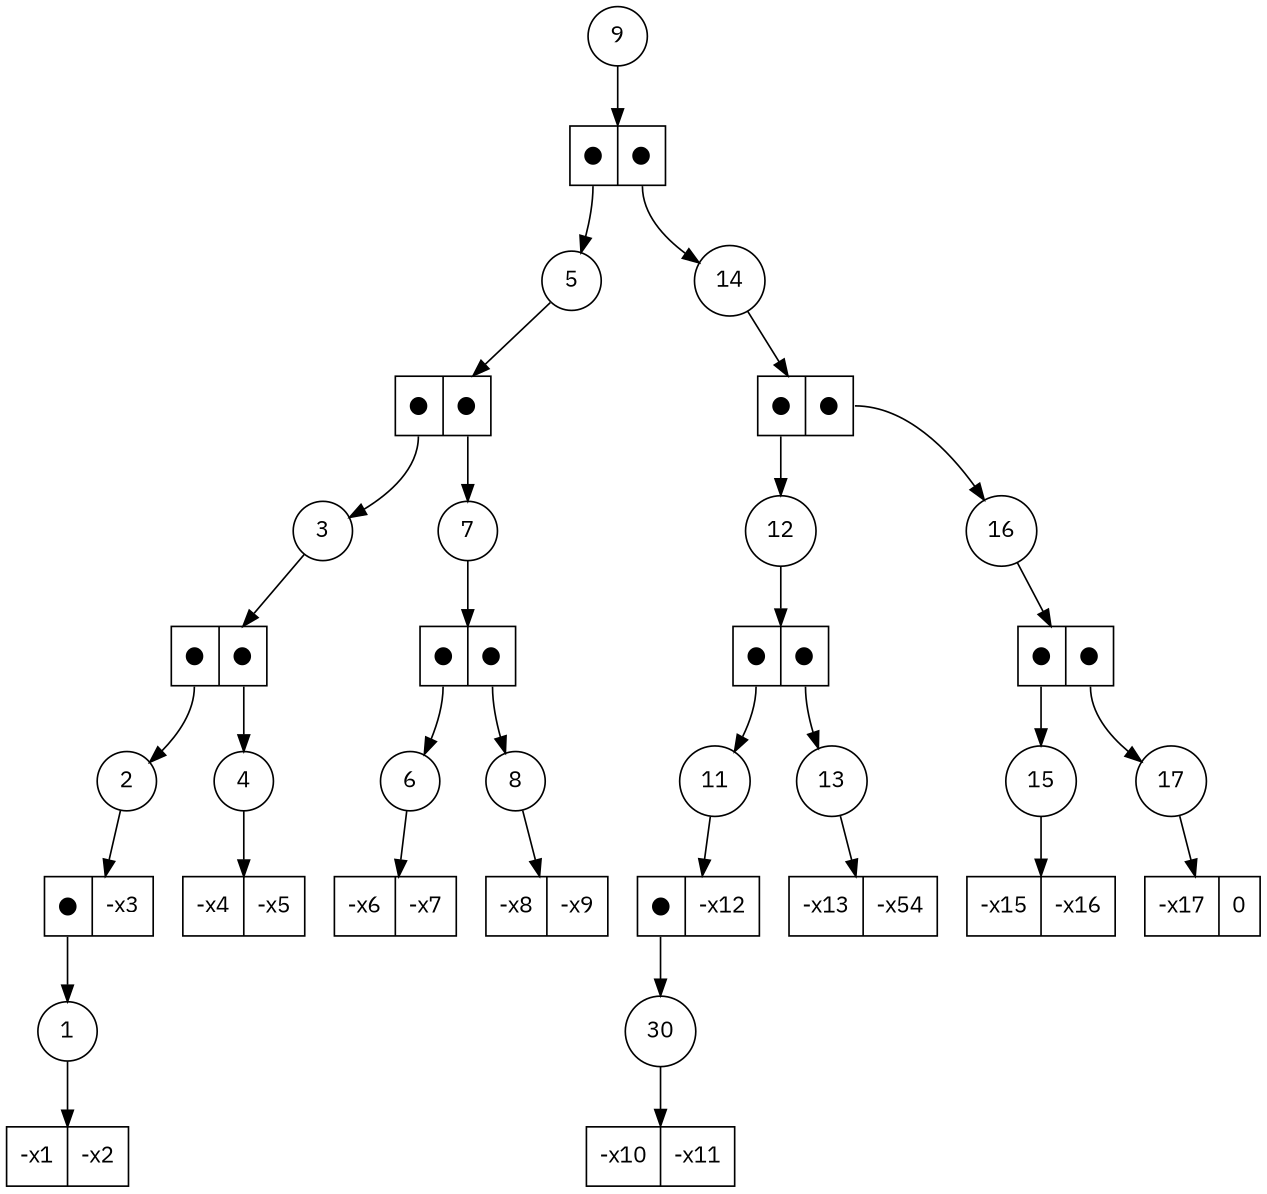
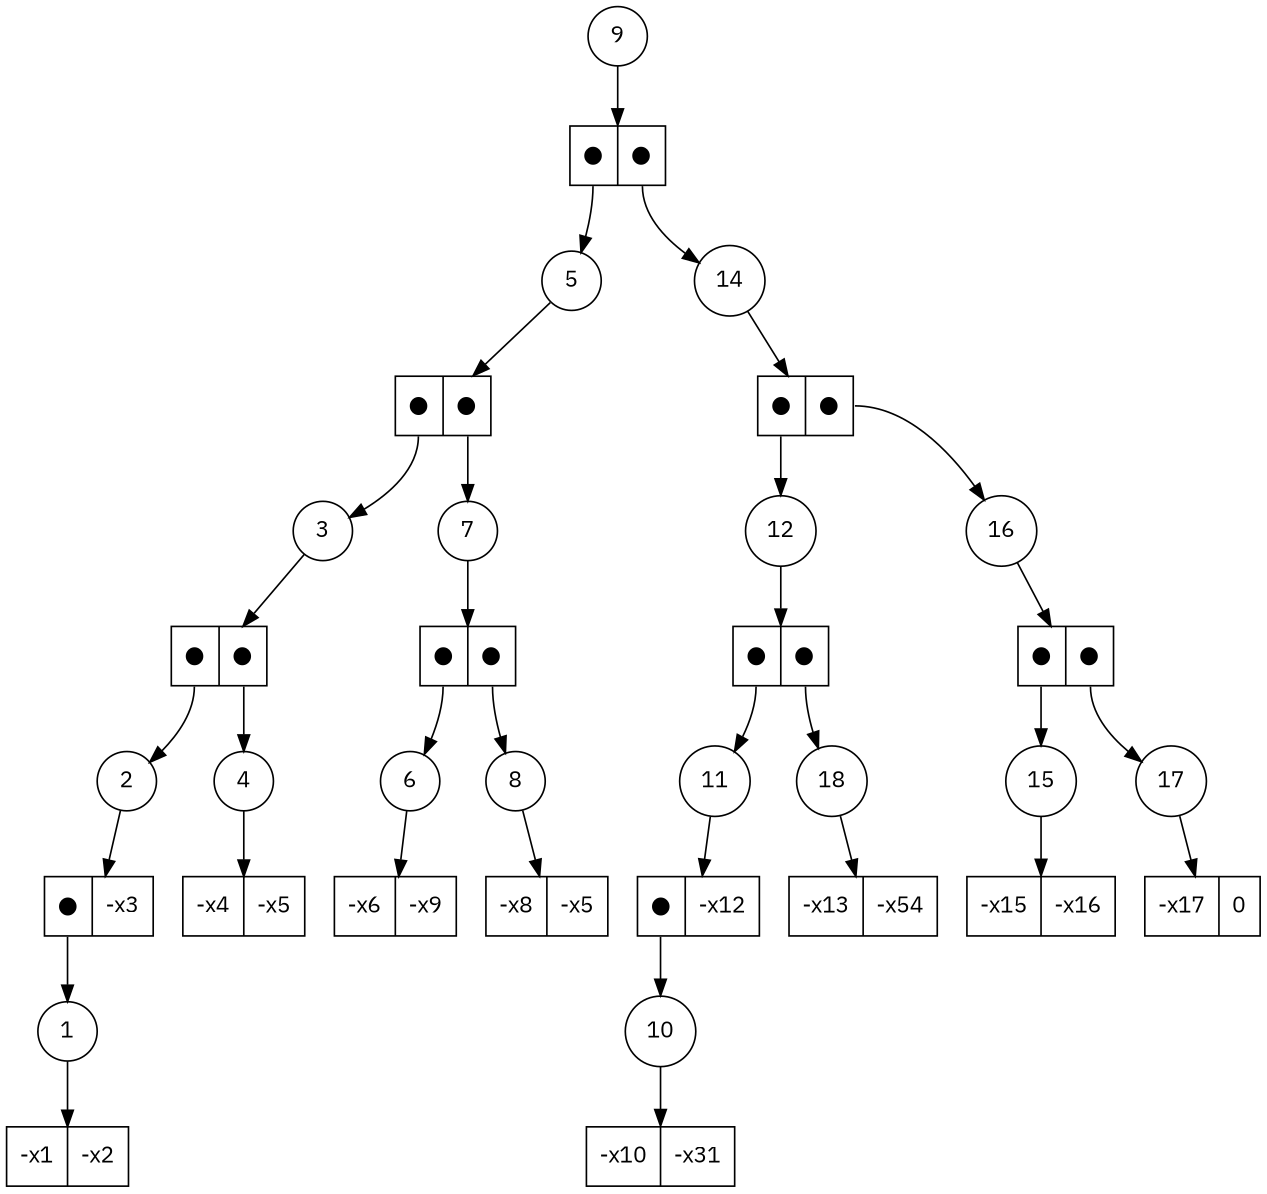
node "13": label "13" -> "18"
node "-x6": text "-x7" -> "-x9"
node "-x8": text "-x9" -> "-x5"
node "30": label "30" -> "10"
node "-x10": text "-x11" -> "-x31"
